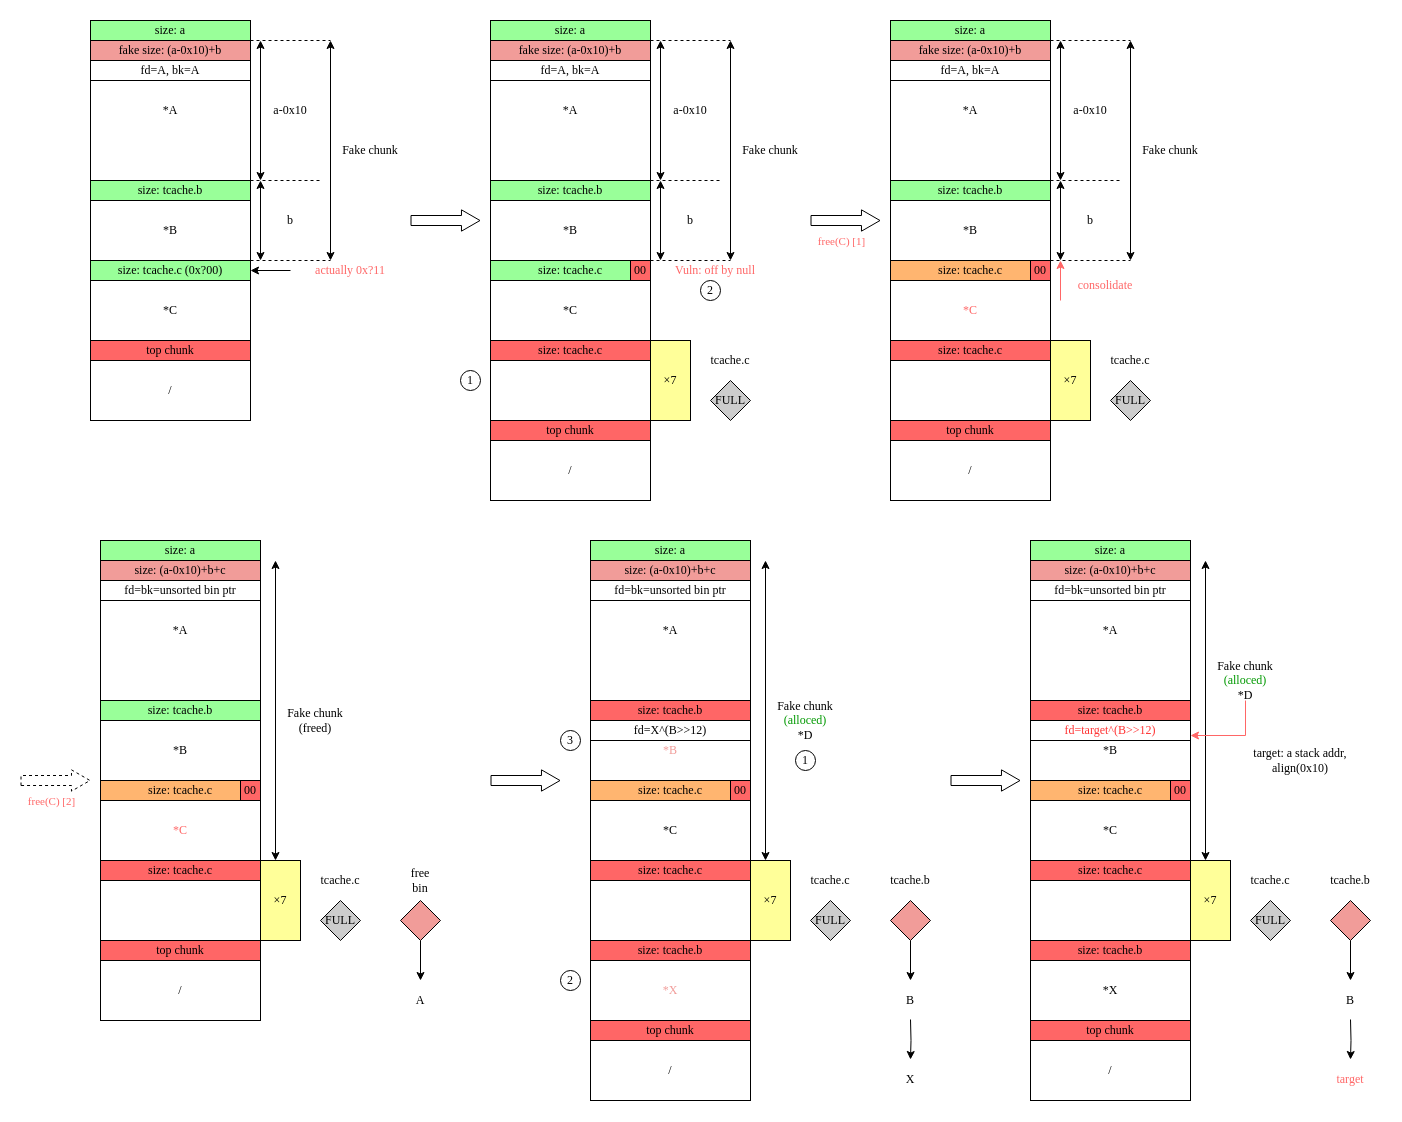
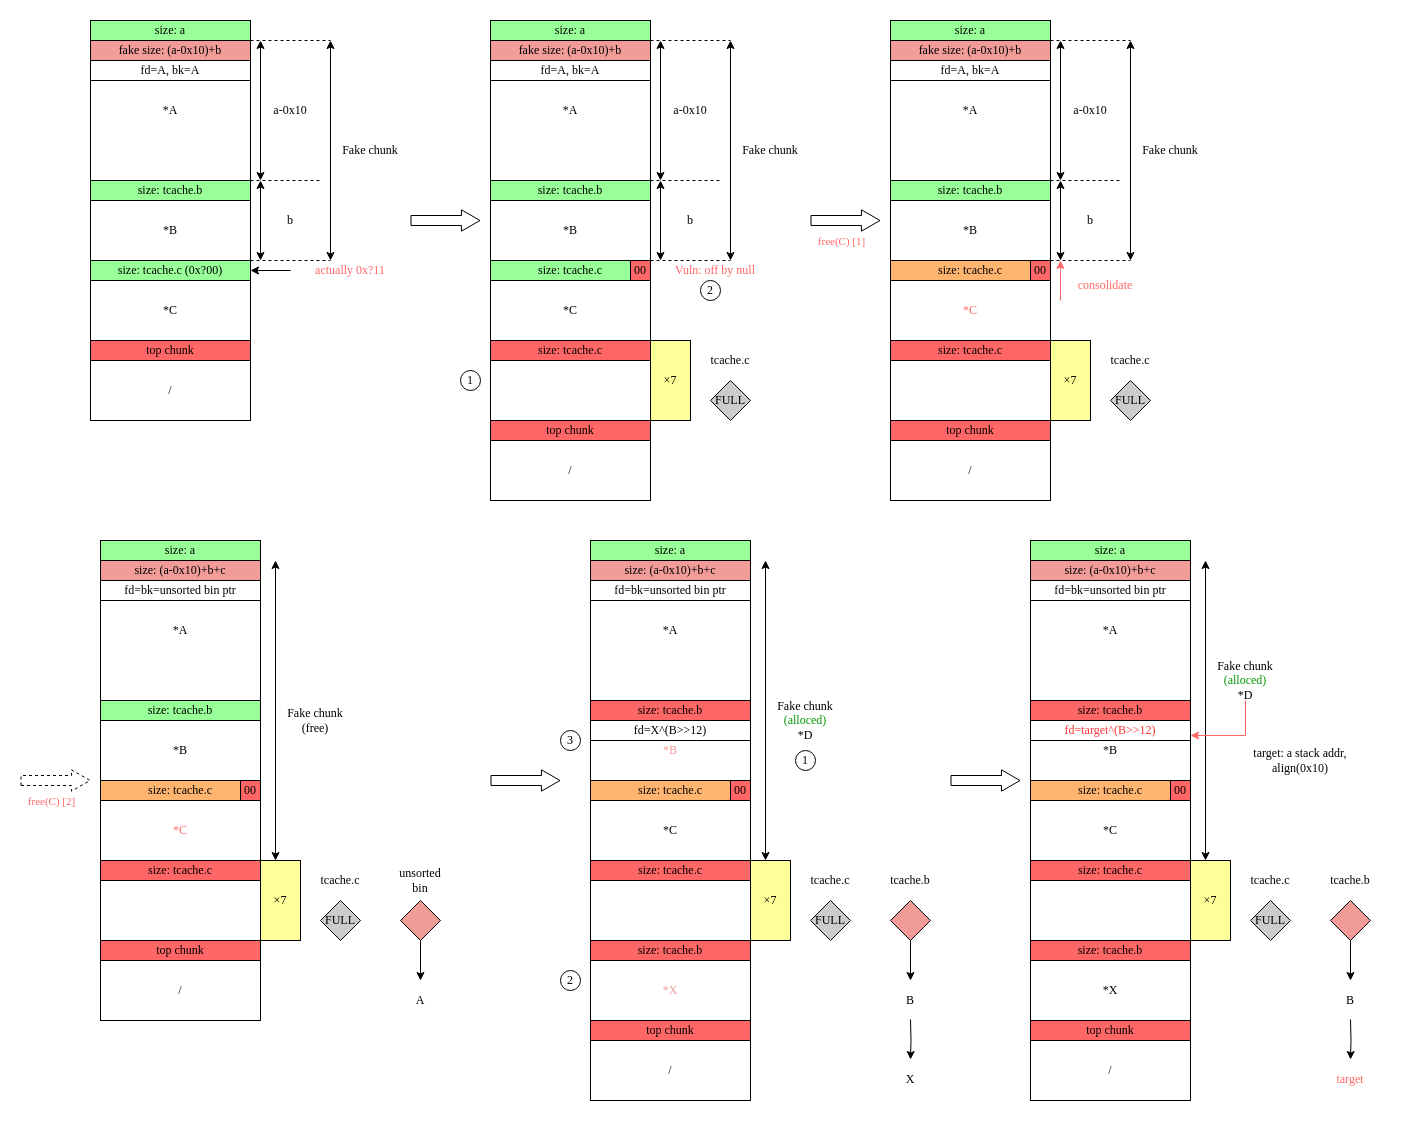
node "Fake chunk (freed)": label "Fake chunk (freed)" -> "Fake chunk (free)"
node "free bin": label "free bin" -> "unsorted bin"
